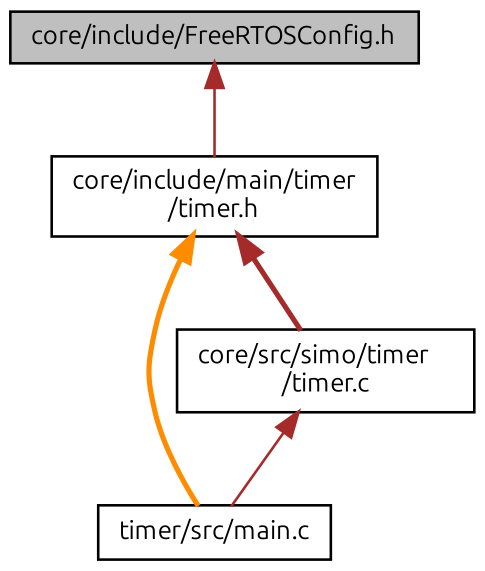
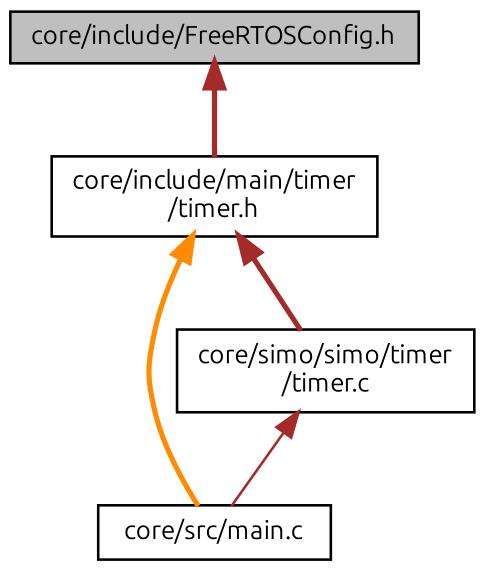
edge "core/include/main/timer /timer.h" -> "core/include/FreeRTOSConfig.h": style solid -> bold
node "core/src/simo/timer /timer.c": label "core/src/simo/timer /timer.c" -> "core/simo/simo/timer /timer.c"
node "timer/src/main.c": label "timer/src/main.c" -> "core/src/main.c"
